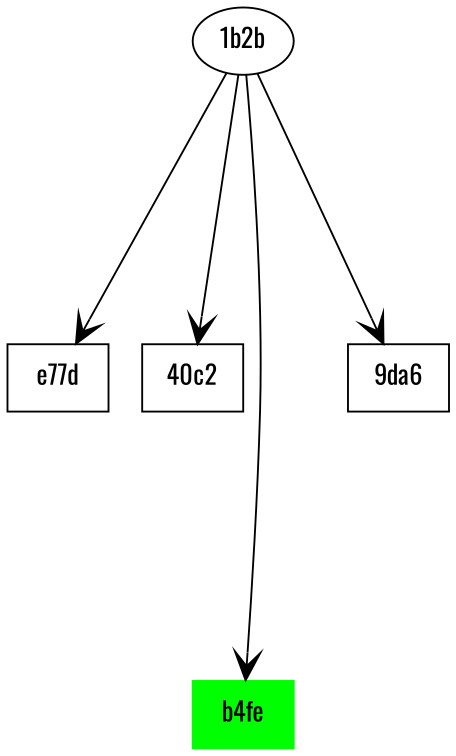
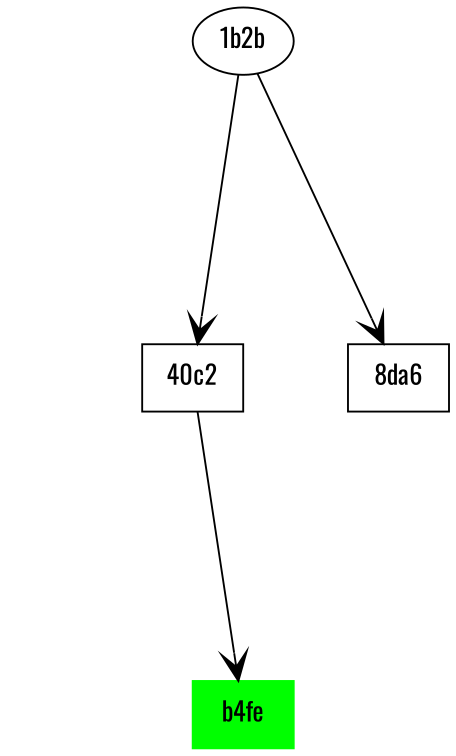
edge "1b2b" -> "b4fe": now "40c2" -> "b4fe"
node "e77d": removed
node "9da6": label "9da6" -> "8da6"
